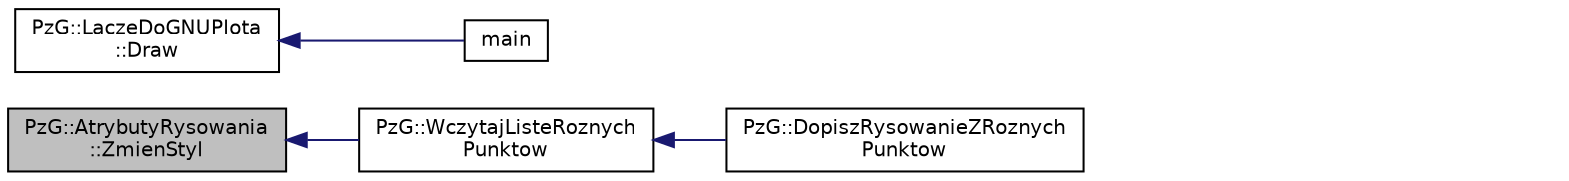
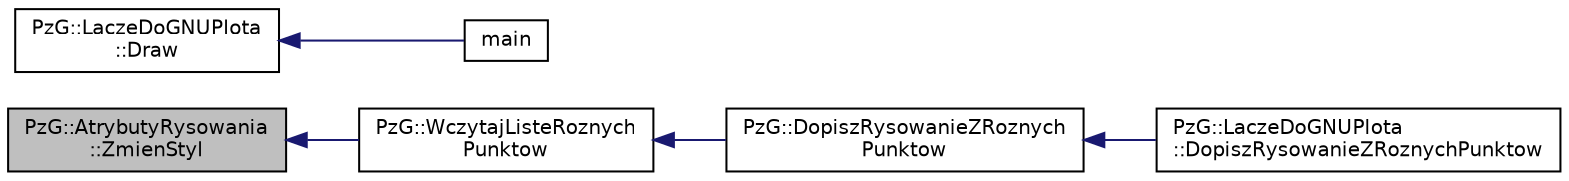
node "PzG::LaczeDoGNUPlota ::DopiszRysowanieZRoznychPunktow": added
